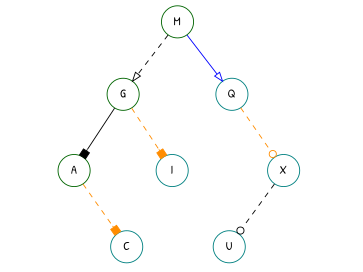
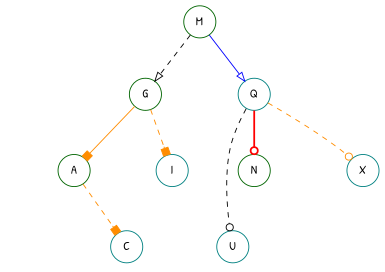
edge "G" -> "A": color black -> darkorange
node "N": added
edge "X" -> "U": now "Q" -> "U"
